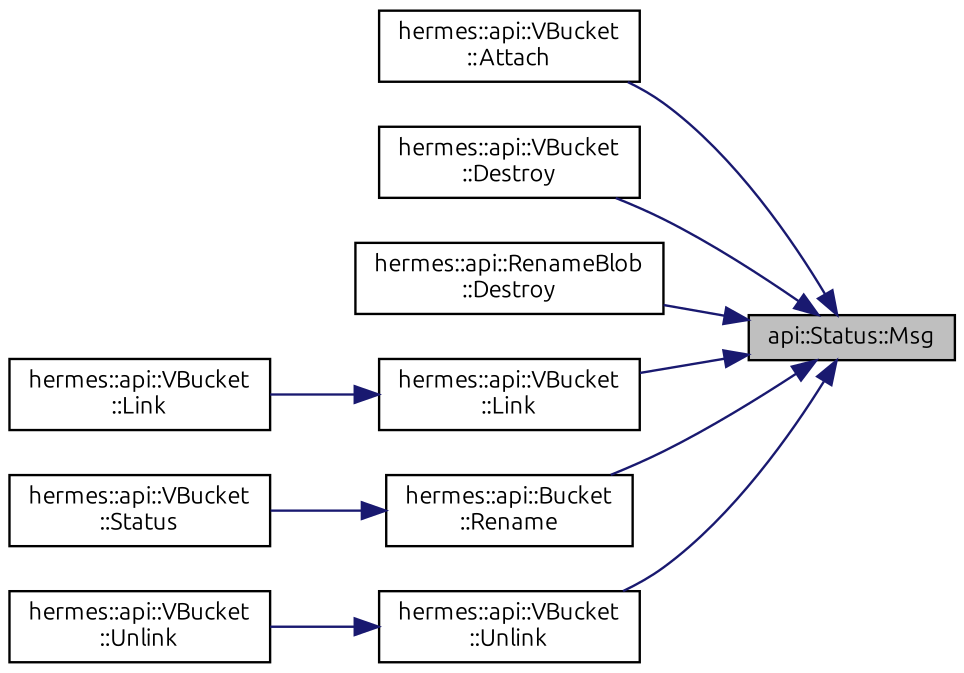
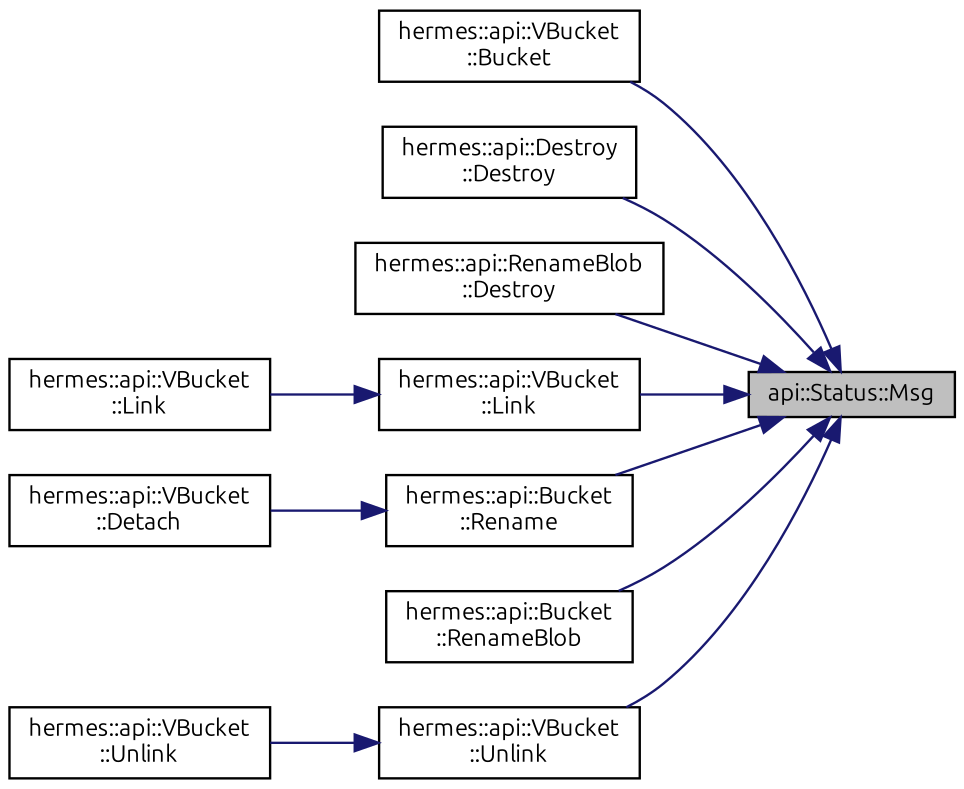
node "hermes::api::VBucket ::Attach": label "hermes::api::VBucket ::Attach" -> "hermes::api::VBucket ::Bucket"
node "hermes::api::VBucket ::Destroy": label "hermes::api::VBucket ::Destroy" -> "hermes::api::Destroy ::Destroy"
node "hermes::api::VBucket ::Status": label "hermes::api::VBucket ::Status" -> "hermes::api::VBucket ::Detach"
node "hermes::api::Bucket ::RenameBlob": added
